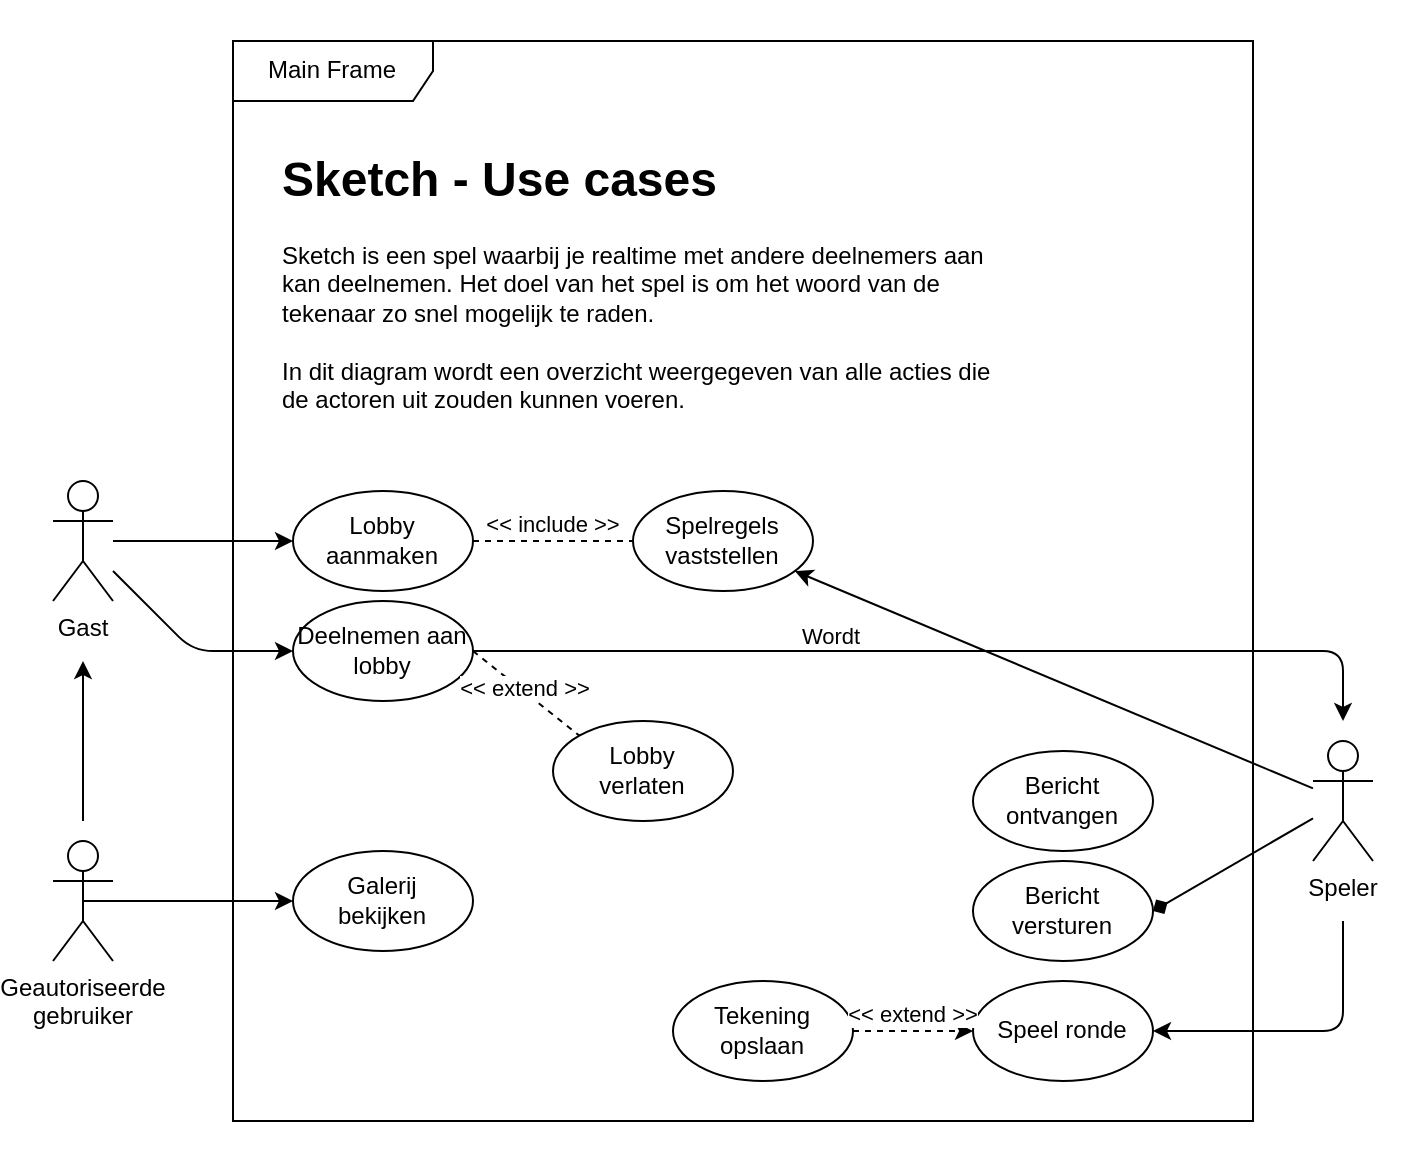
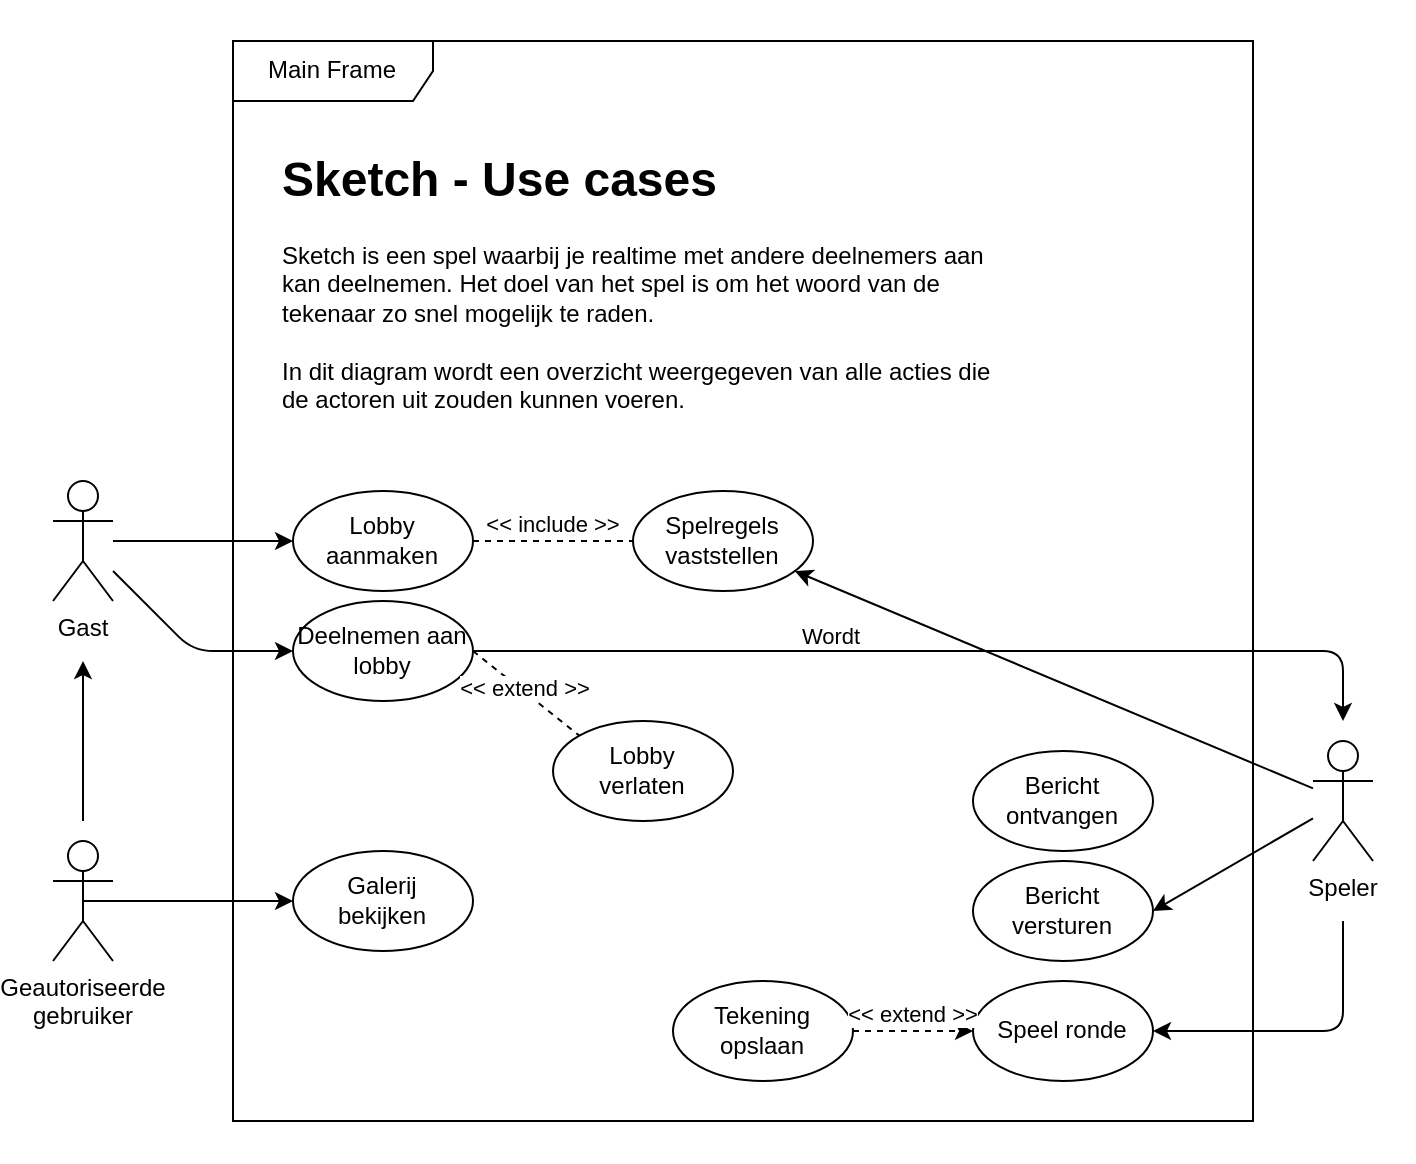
edge "Speler" -> "Bericht versturen": arrowhead diamond -> classic
